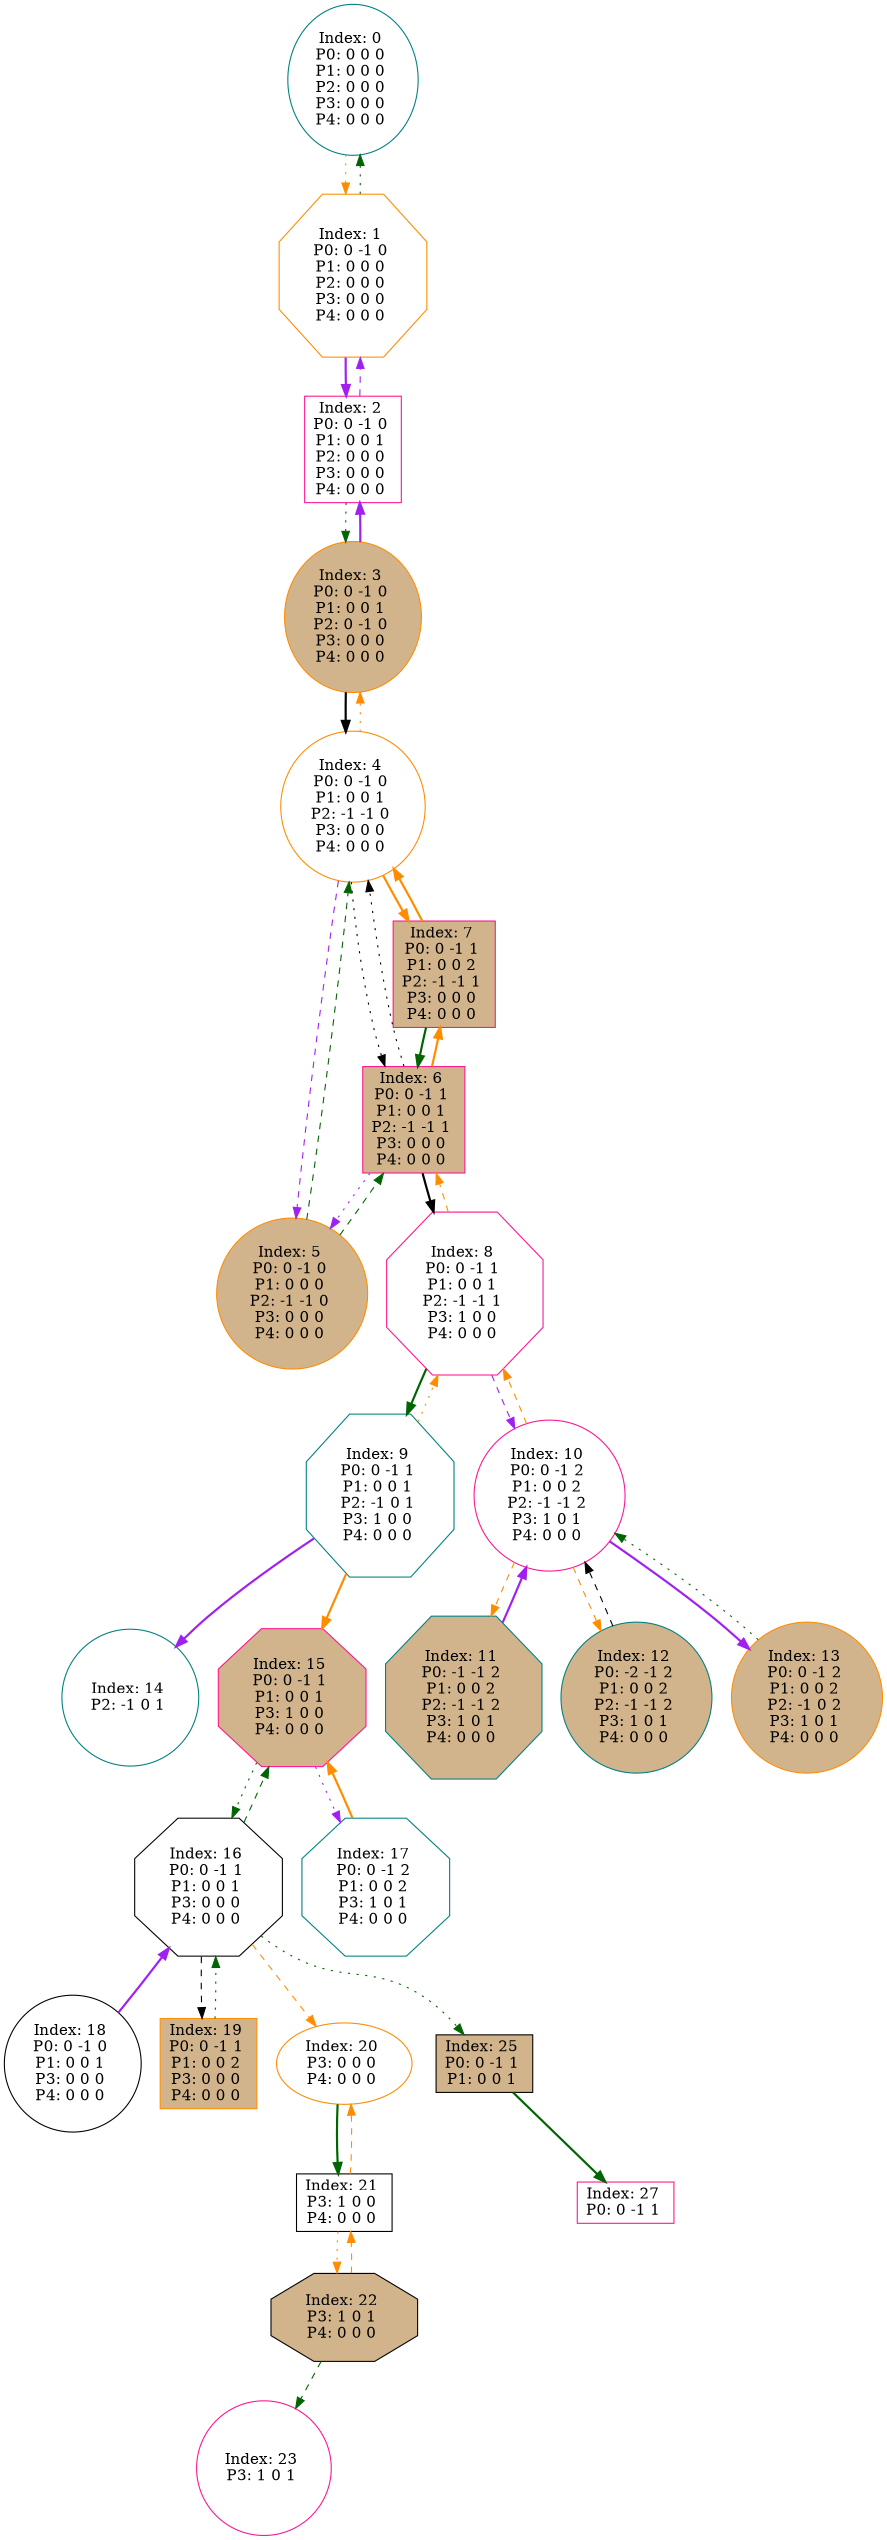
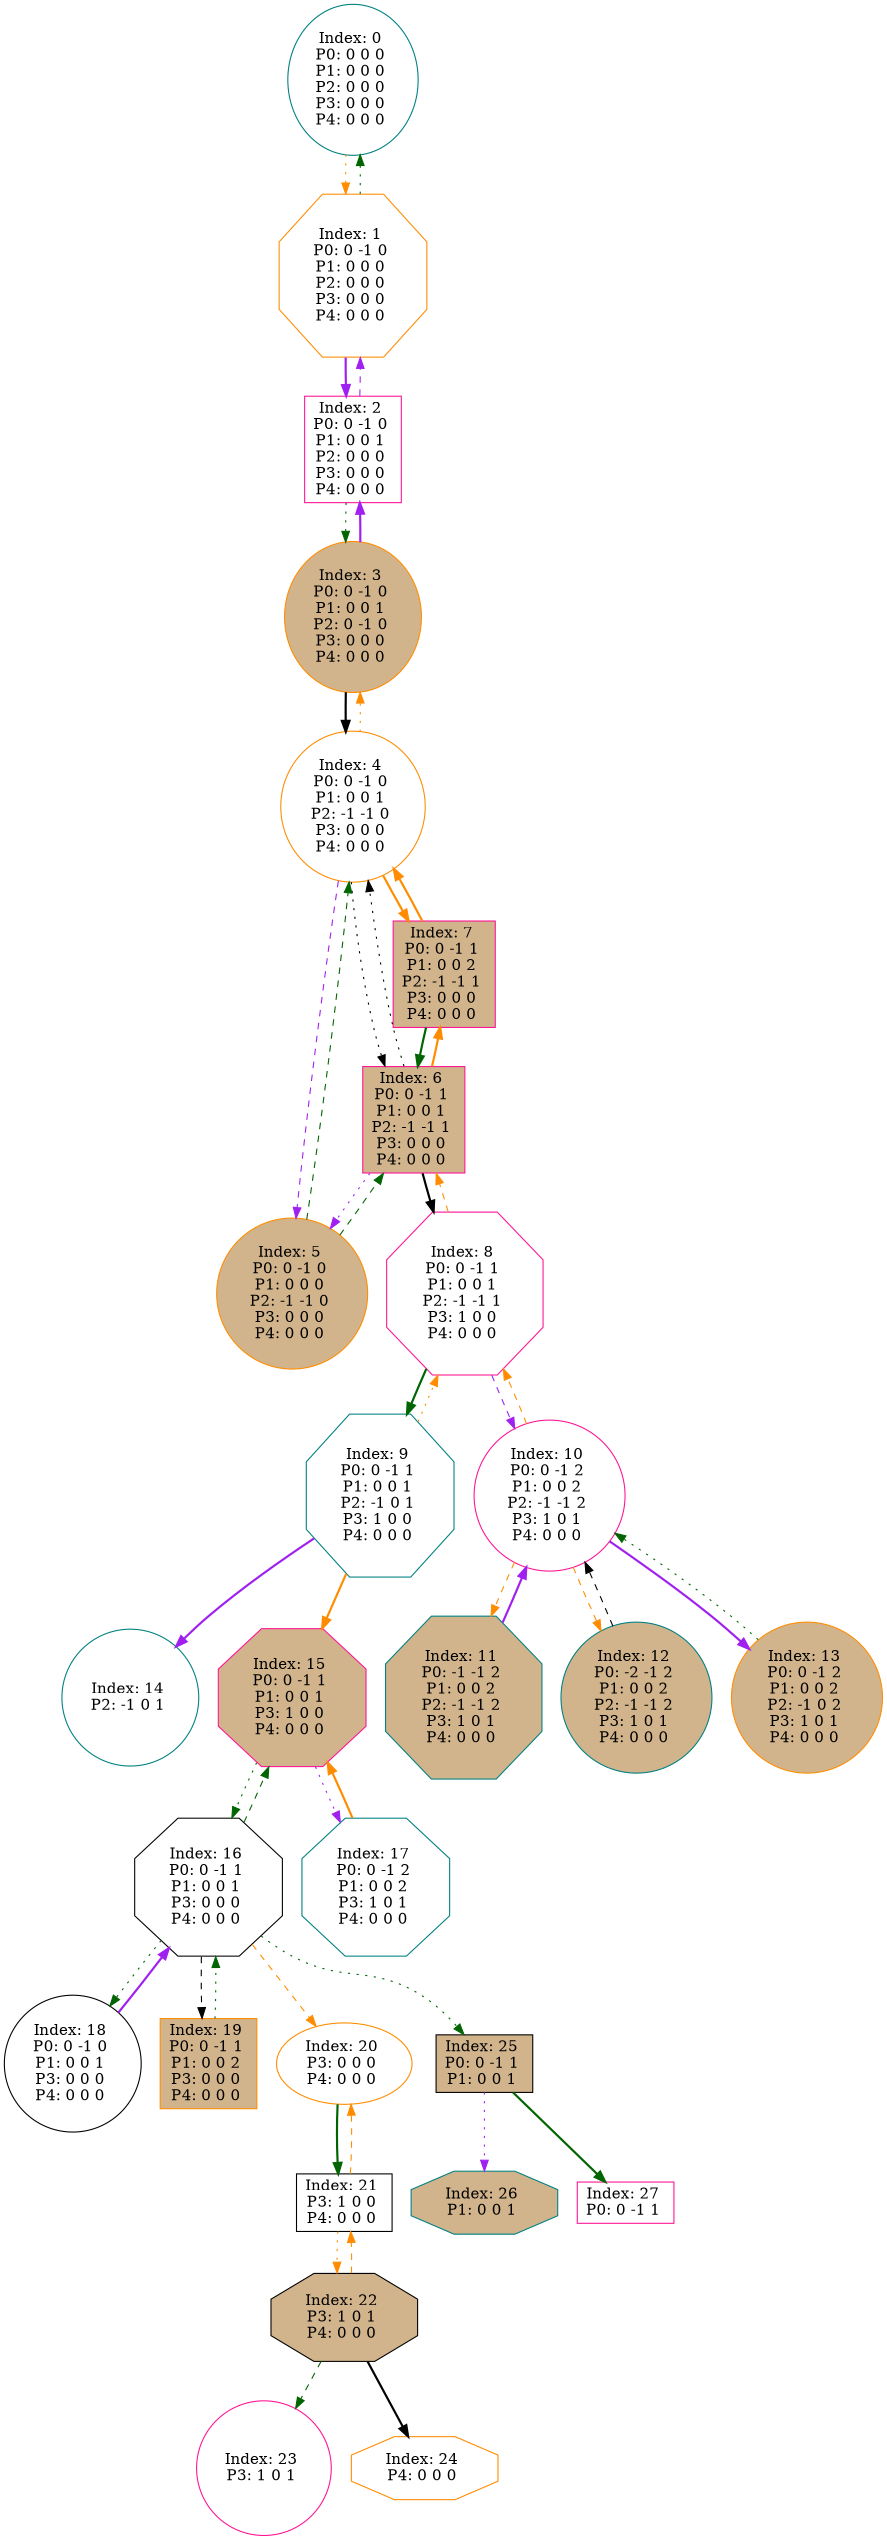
edge "Index: 16 P0: 0 -1 1 P1: 0 0 1 P3: 0 0 0 P4: 0 0 0" -> "Index: 18 P0: 0 -1 0 P1: 0 0 1 P3: 0 0 0 P4: 0 0 0": added
node "Index: 26 P1: 0 0 1": added
node "Index: 24 P4: 0 0 0": added
